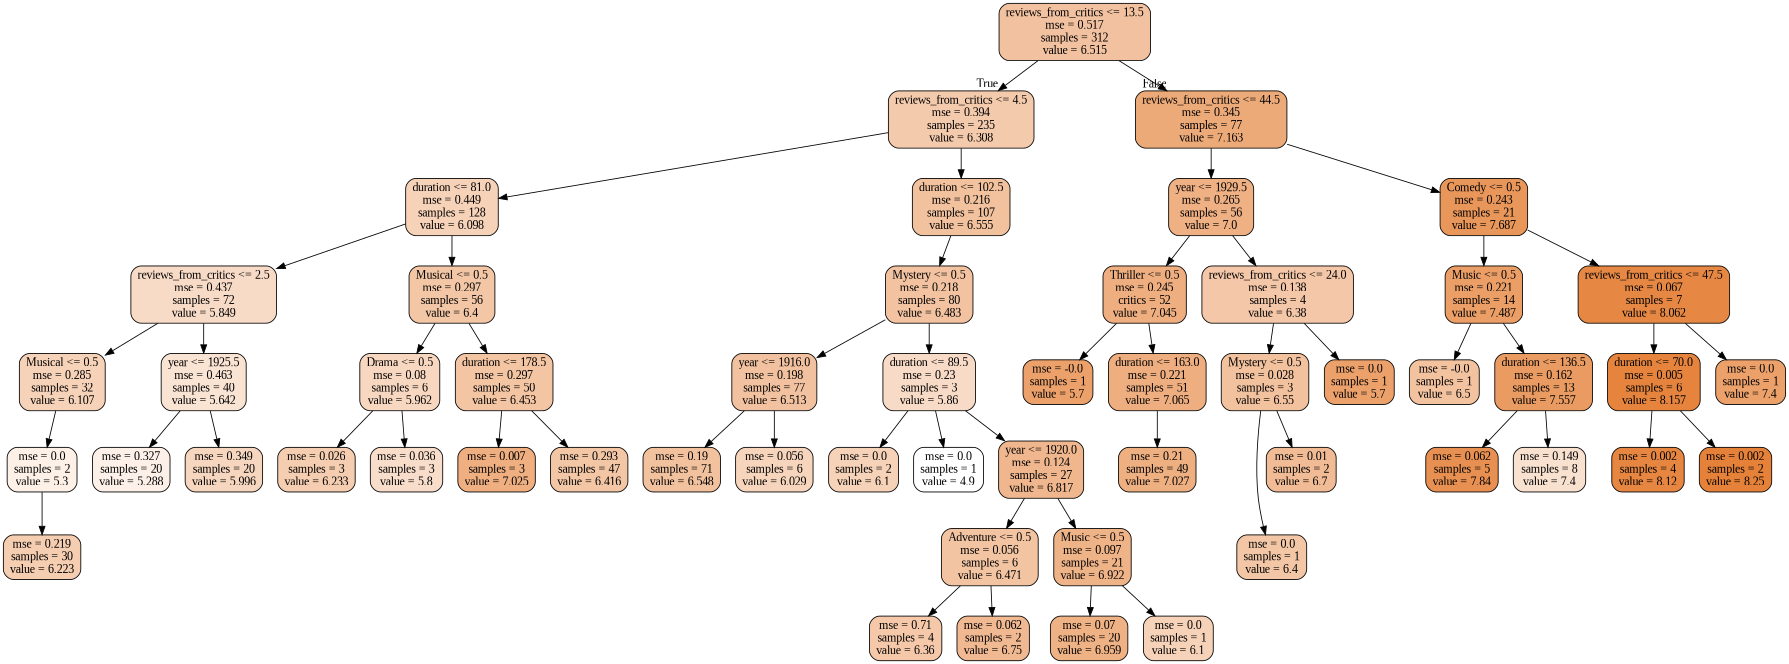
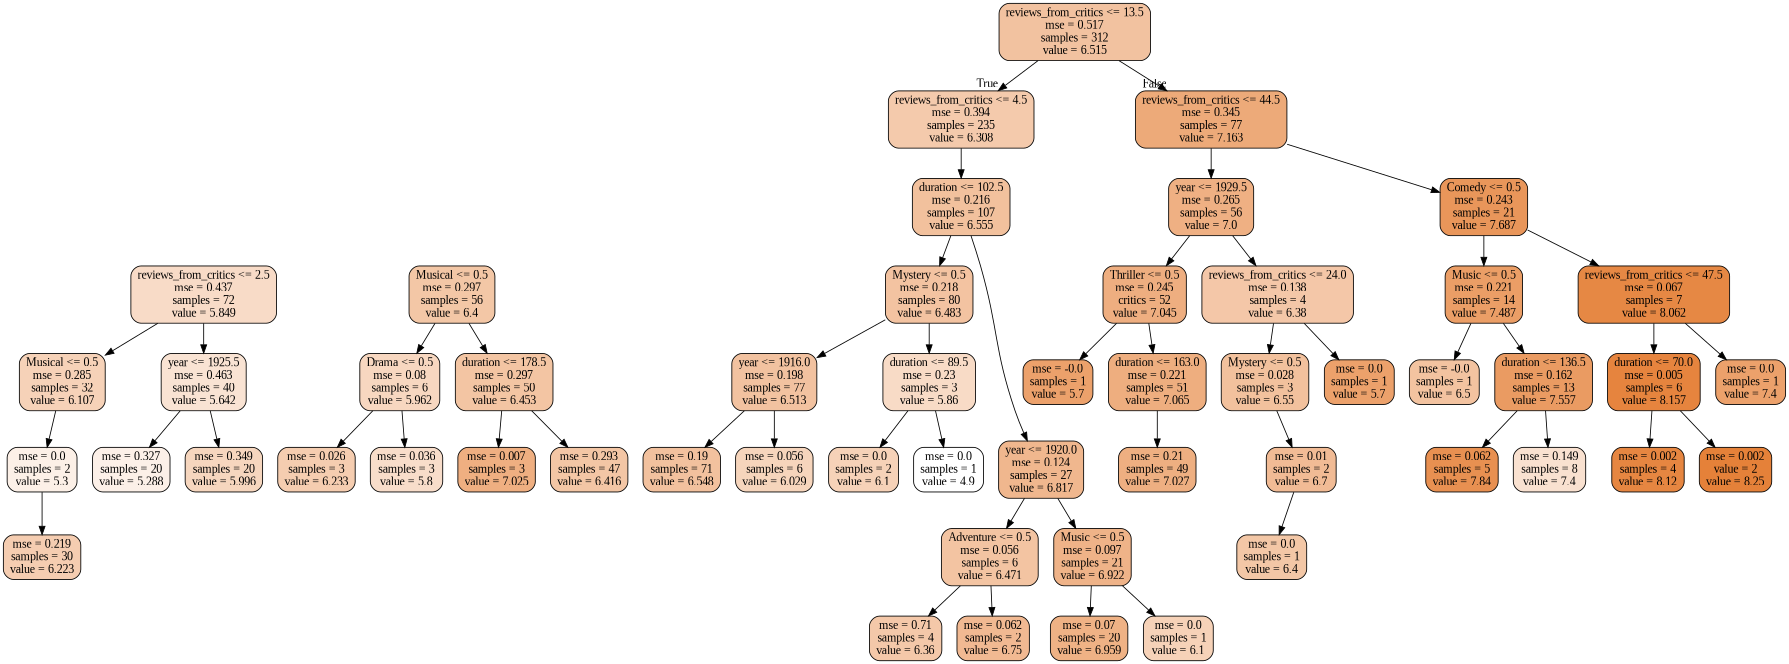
node "duration <= 81.0 mse = 0.449 samples = 128 value = 6.098": removed
edge "duration <= 89.5 mse = 0.23 samples = 3 value = 5.86" -> "year <= 1920.0 mse = 0.124 samples = 27 value = 6.817": now "duration <= 102.5 mse = 0.216 samples = 107 value = 6.555" -> "year <= 1920.0 mse = 0.124 samples = 27 value = 6.817"
edge "Mystery <= 0.5 mse = 0.028 samples = 3 value = 6.55" -> "mse = 0.0 samples = 1 value = 6.4": now "mse = 0.01 samples = 2 value = 6.7" -> "mse = 0.0 samples = 1 value = 6.4"
node "mse = 0.002 samples = 2 value = 8.25": label "mse = 0.002 samples = 2 value = 8.25" -> "mse = 0.002 value = 2 value = 8.25"
